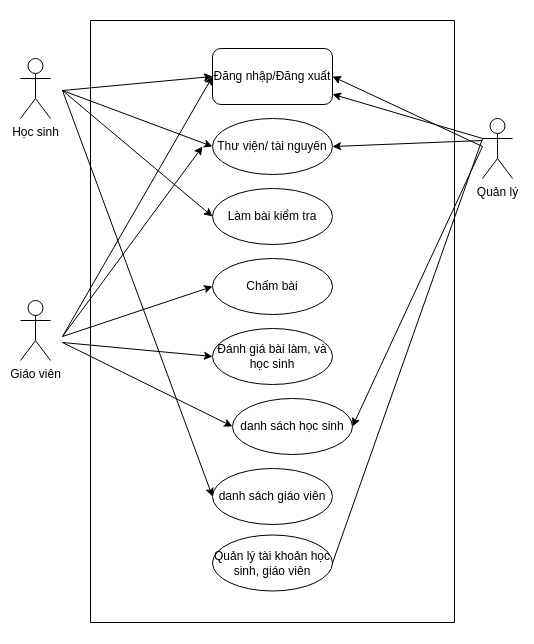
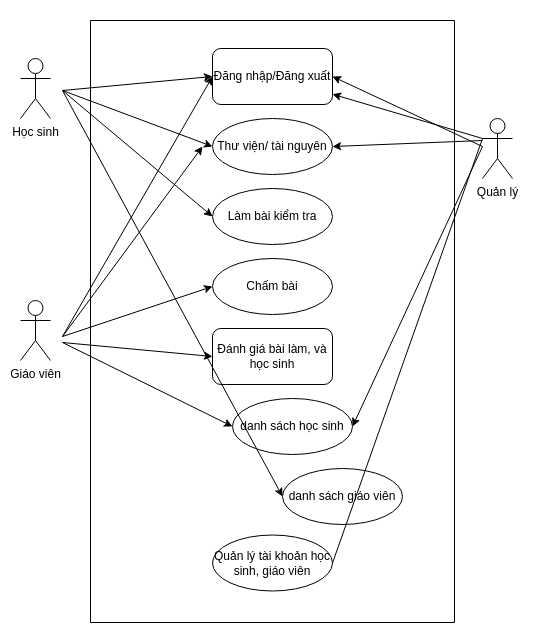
node "Đánh giá bài làm, và học sinh": shape ellipse -> rounded rectangle
node "danh sách giáo viên": moved (273, 497) -> (343, 497)
